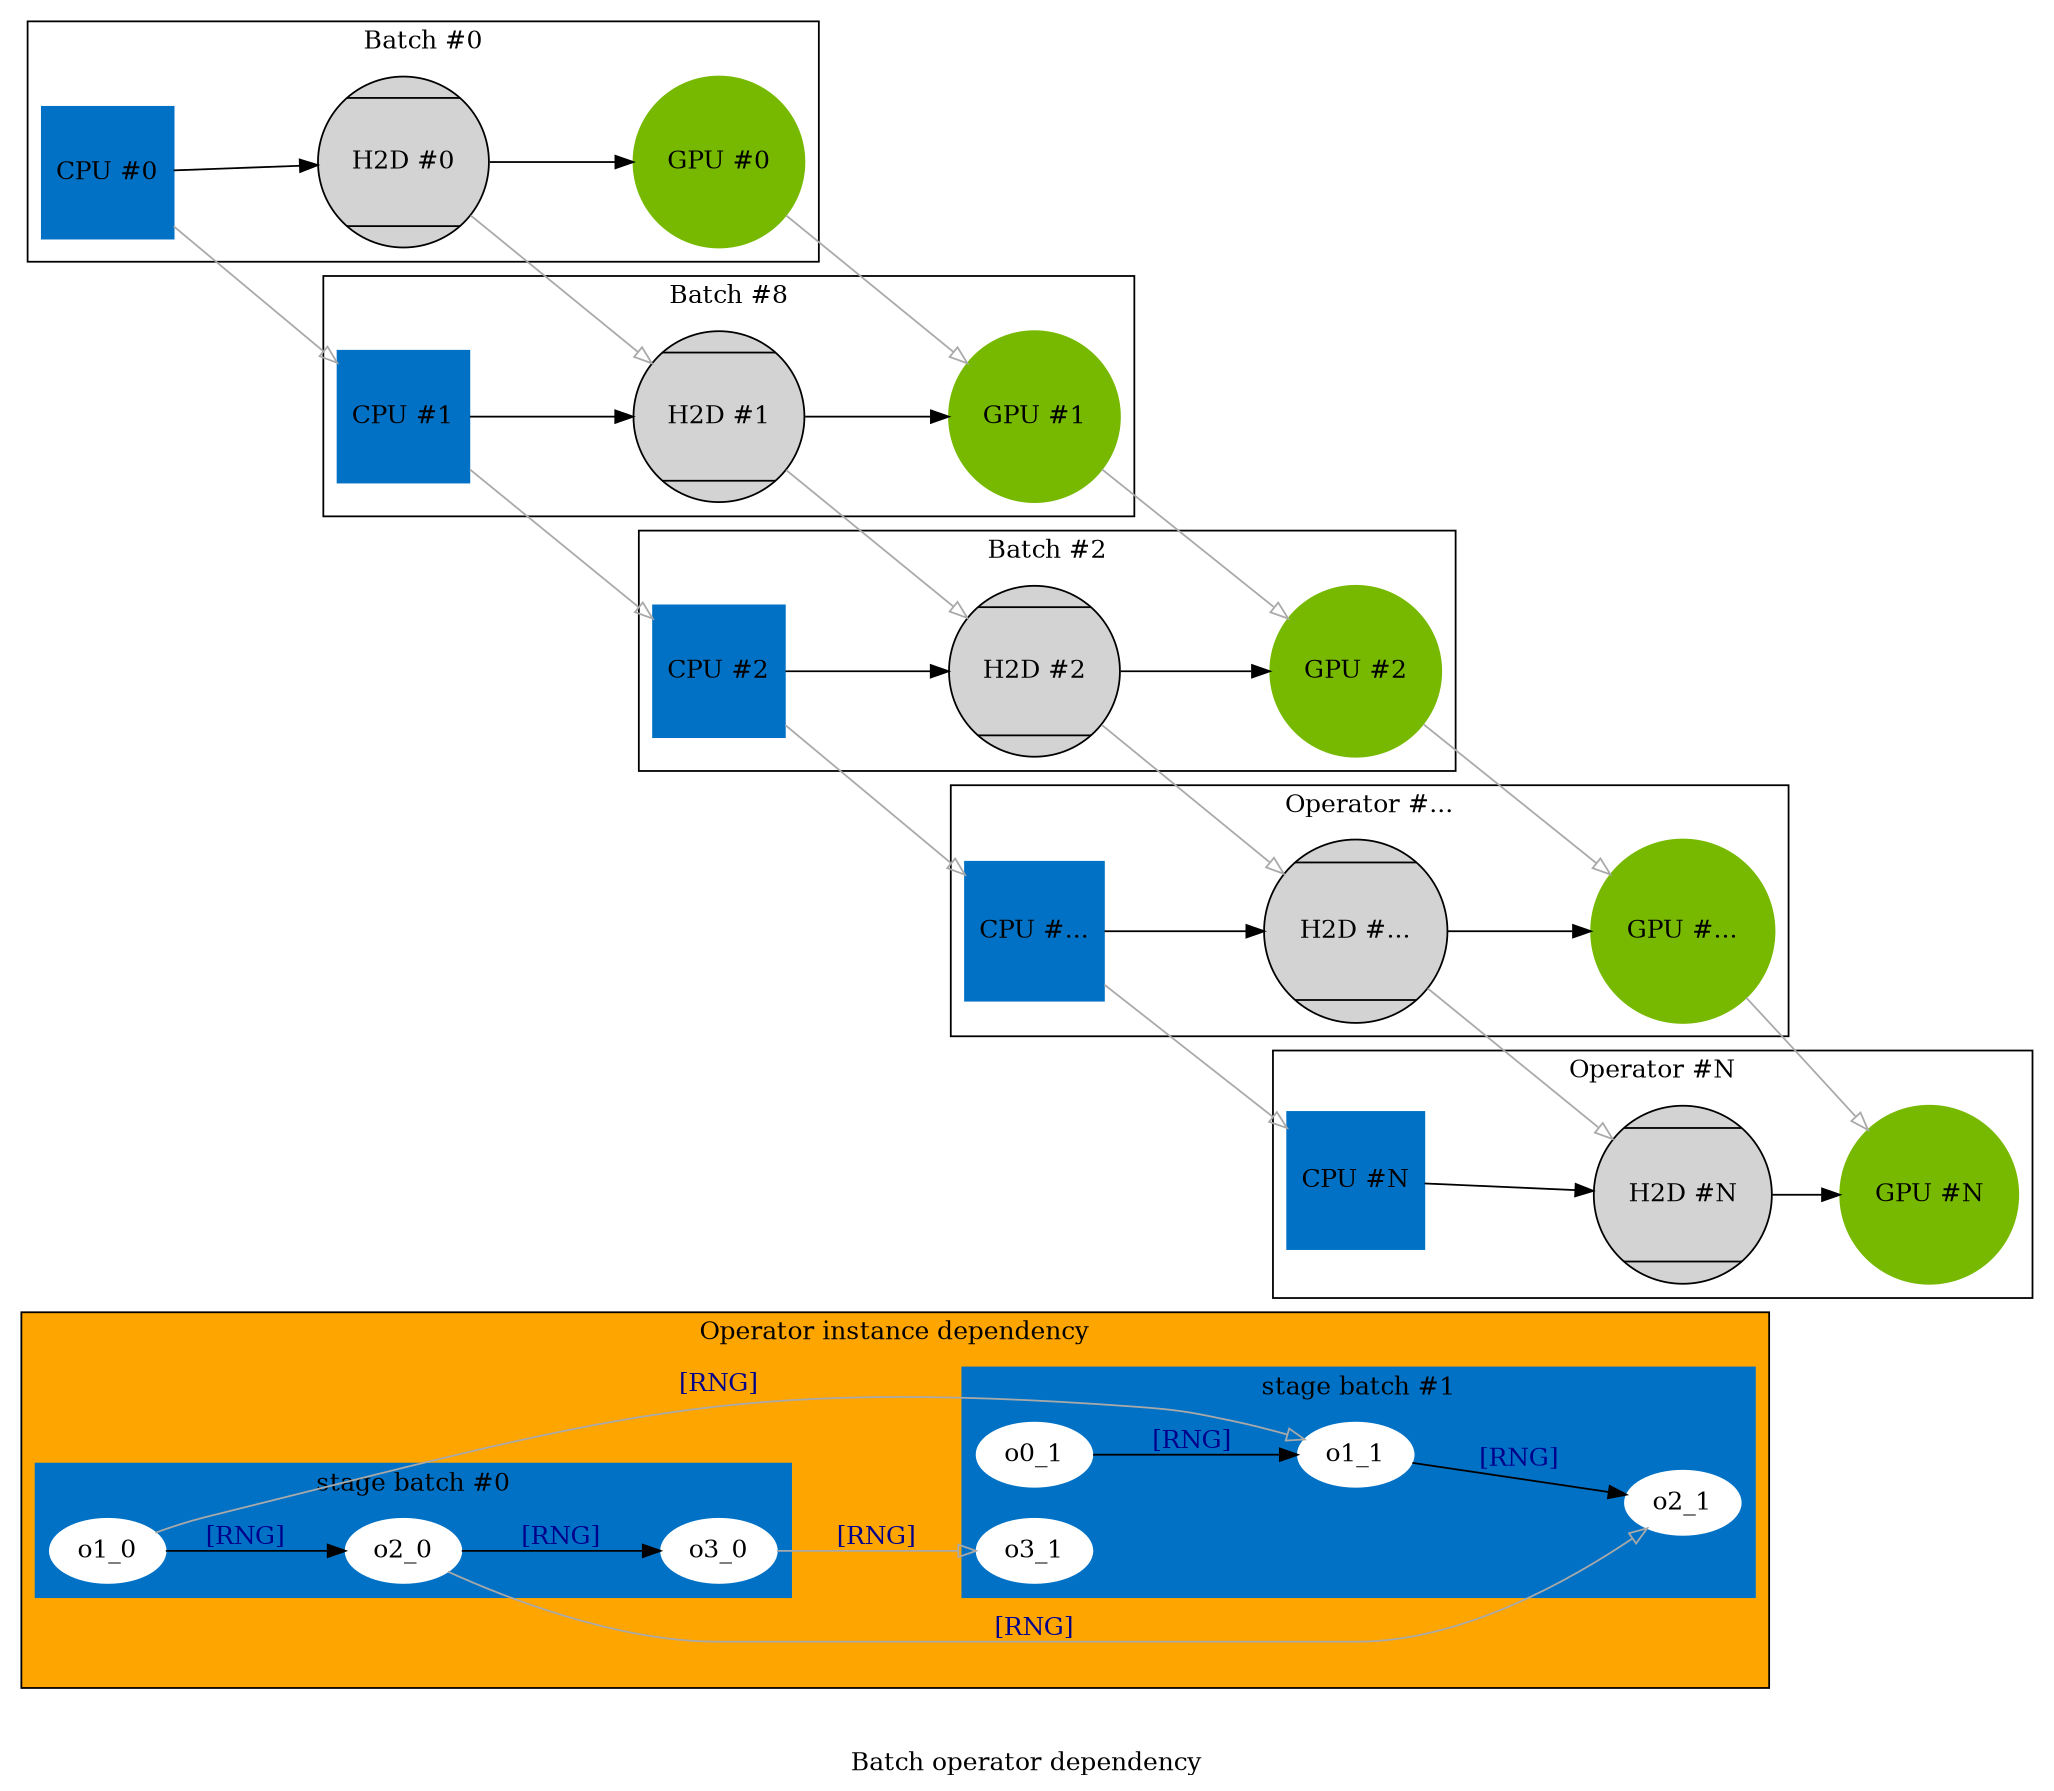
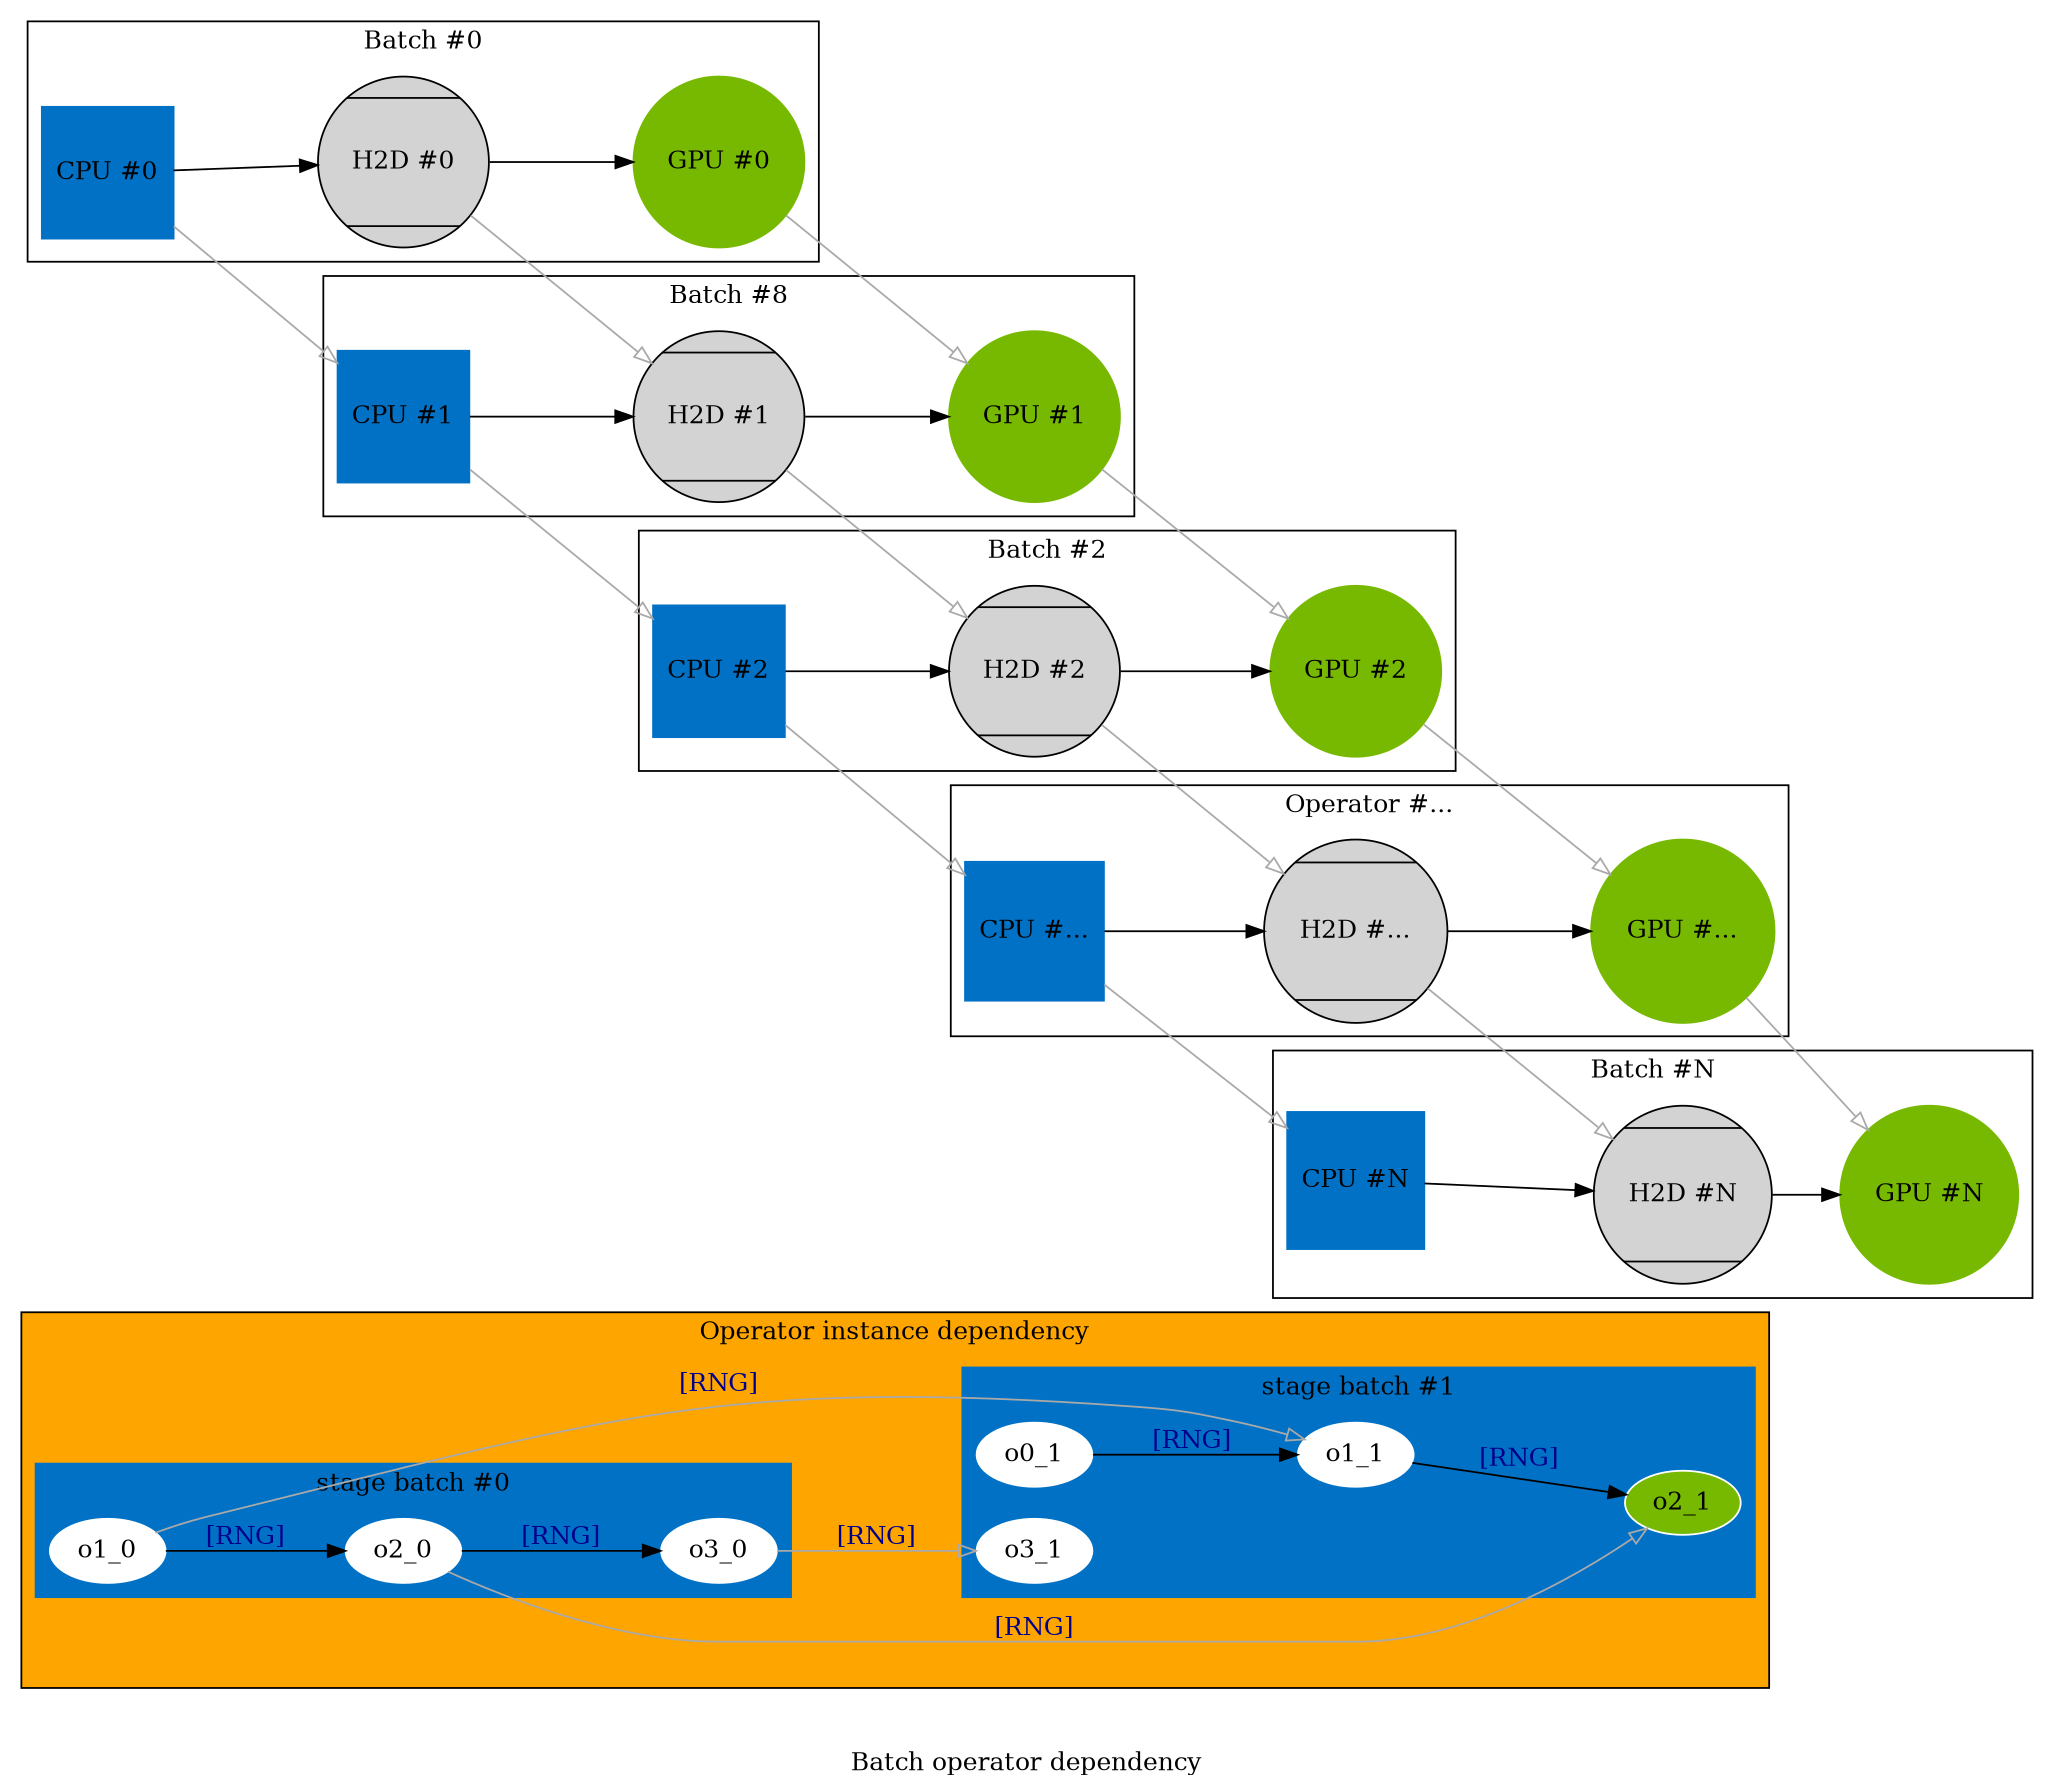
cluster "Operator #N": label "Operator #N" -> "Batch #N"
node "o2_1": fillcolor white -> #76b900
